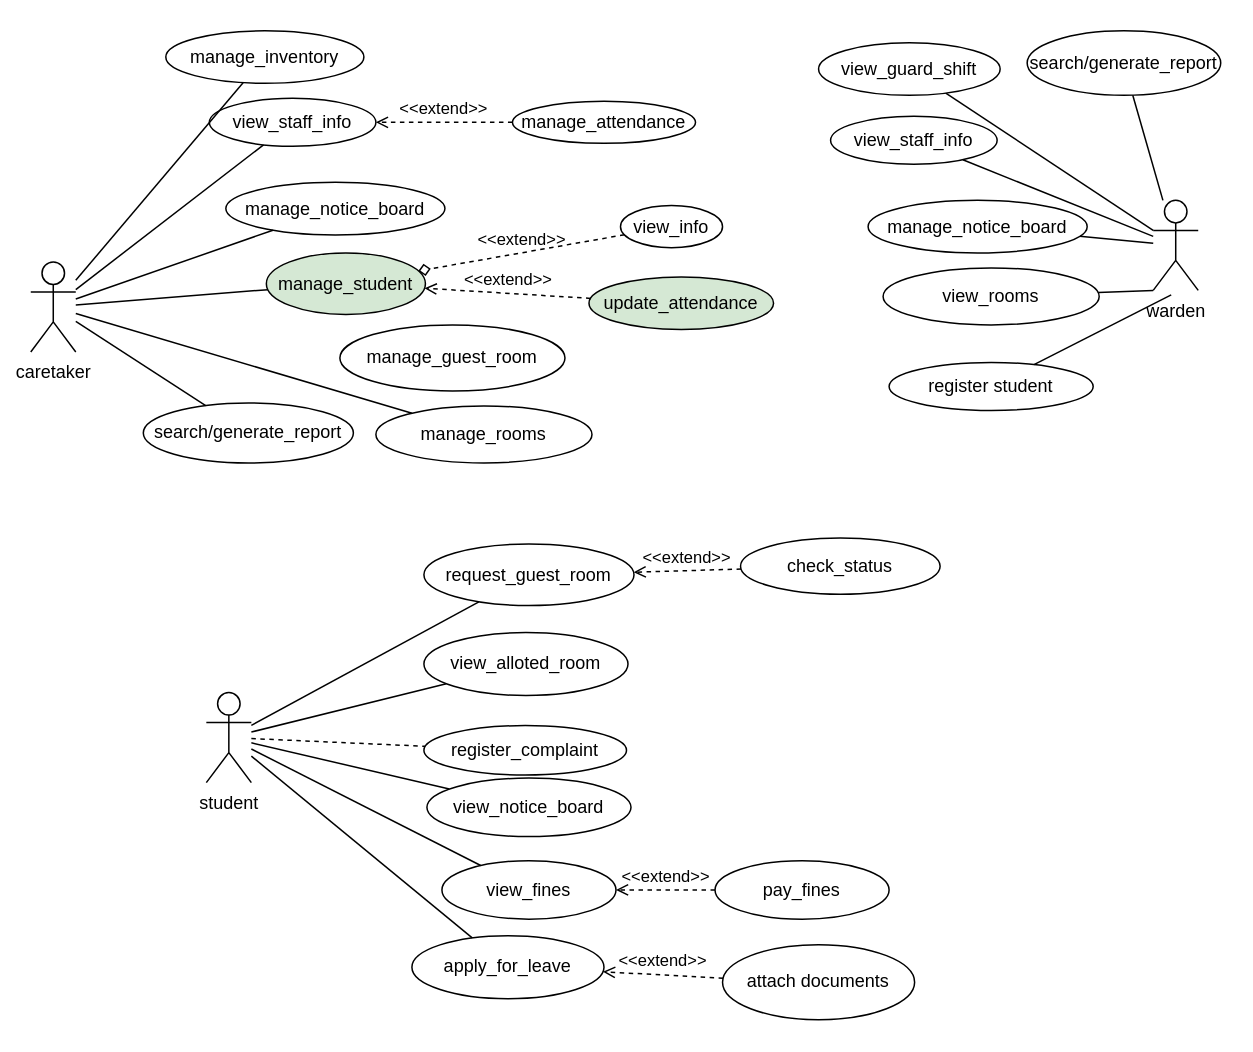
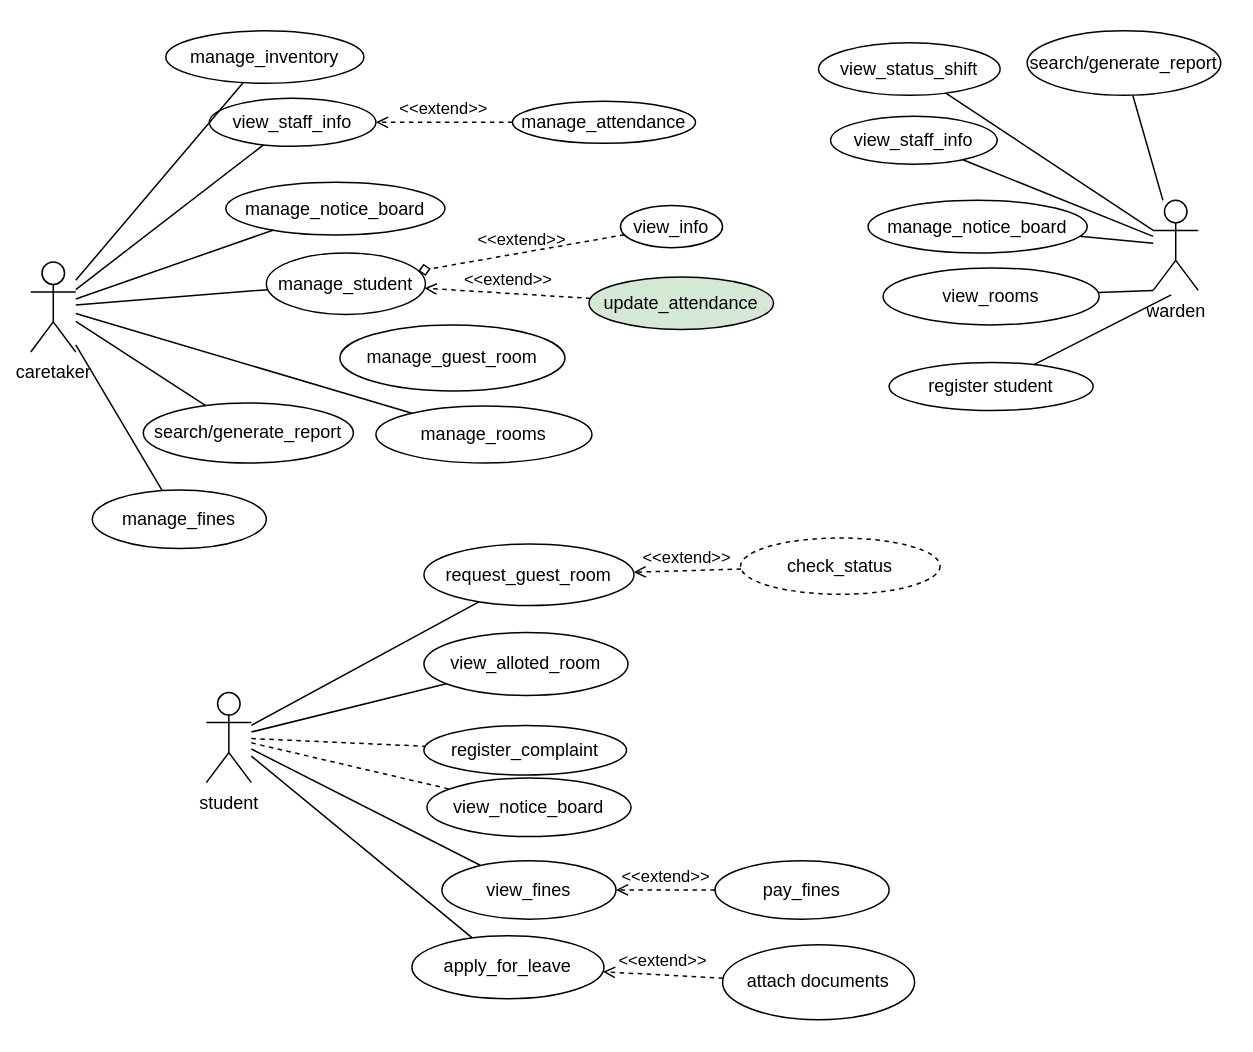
node "view_guard_shift": label "view_guard_shift" -> "view_status_shift"
node "manage_student": fillcolor #d5e8d4 -> #ffffff
edge "caretaker" -- "manage_fines": added
node "manage_fines": added
node "check_status": style solid -> dashed
edge "student" -- "view_notice_board": style solid -> dashed
